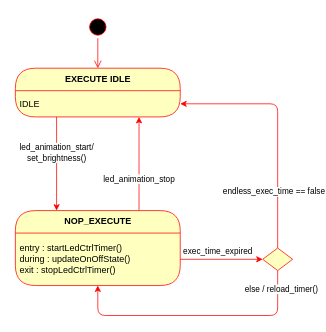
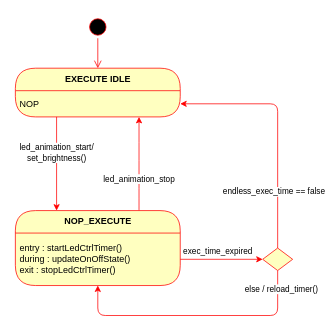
node "IDLE": label "IDLE" -> "NOP"
